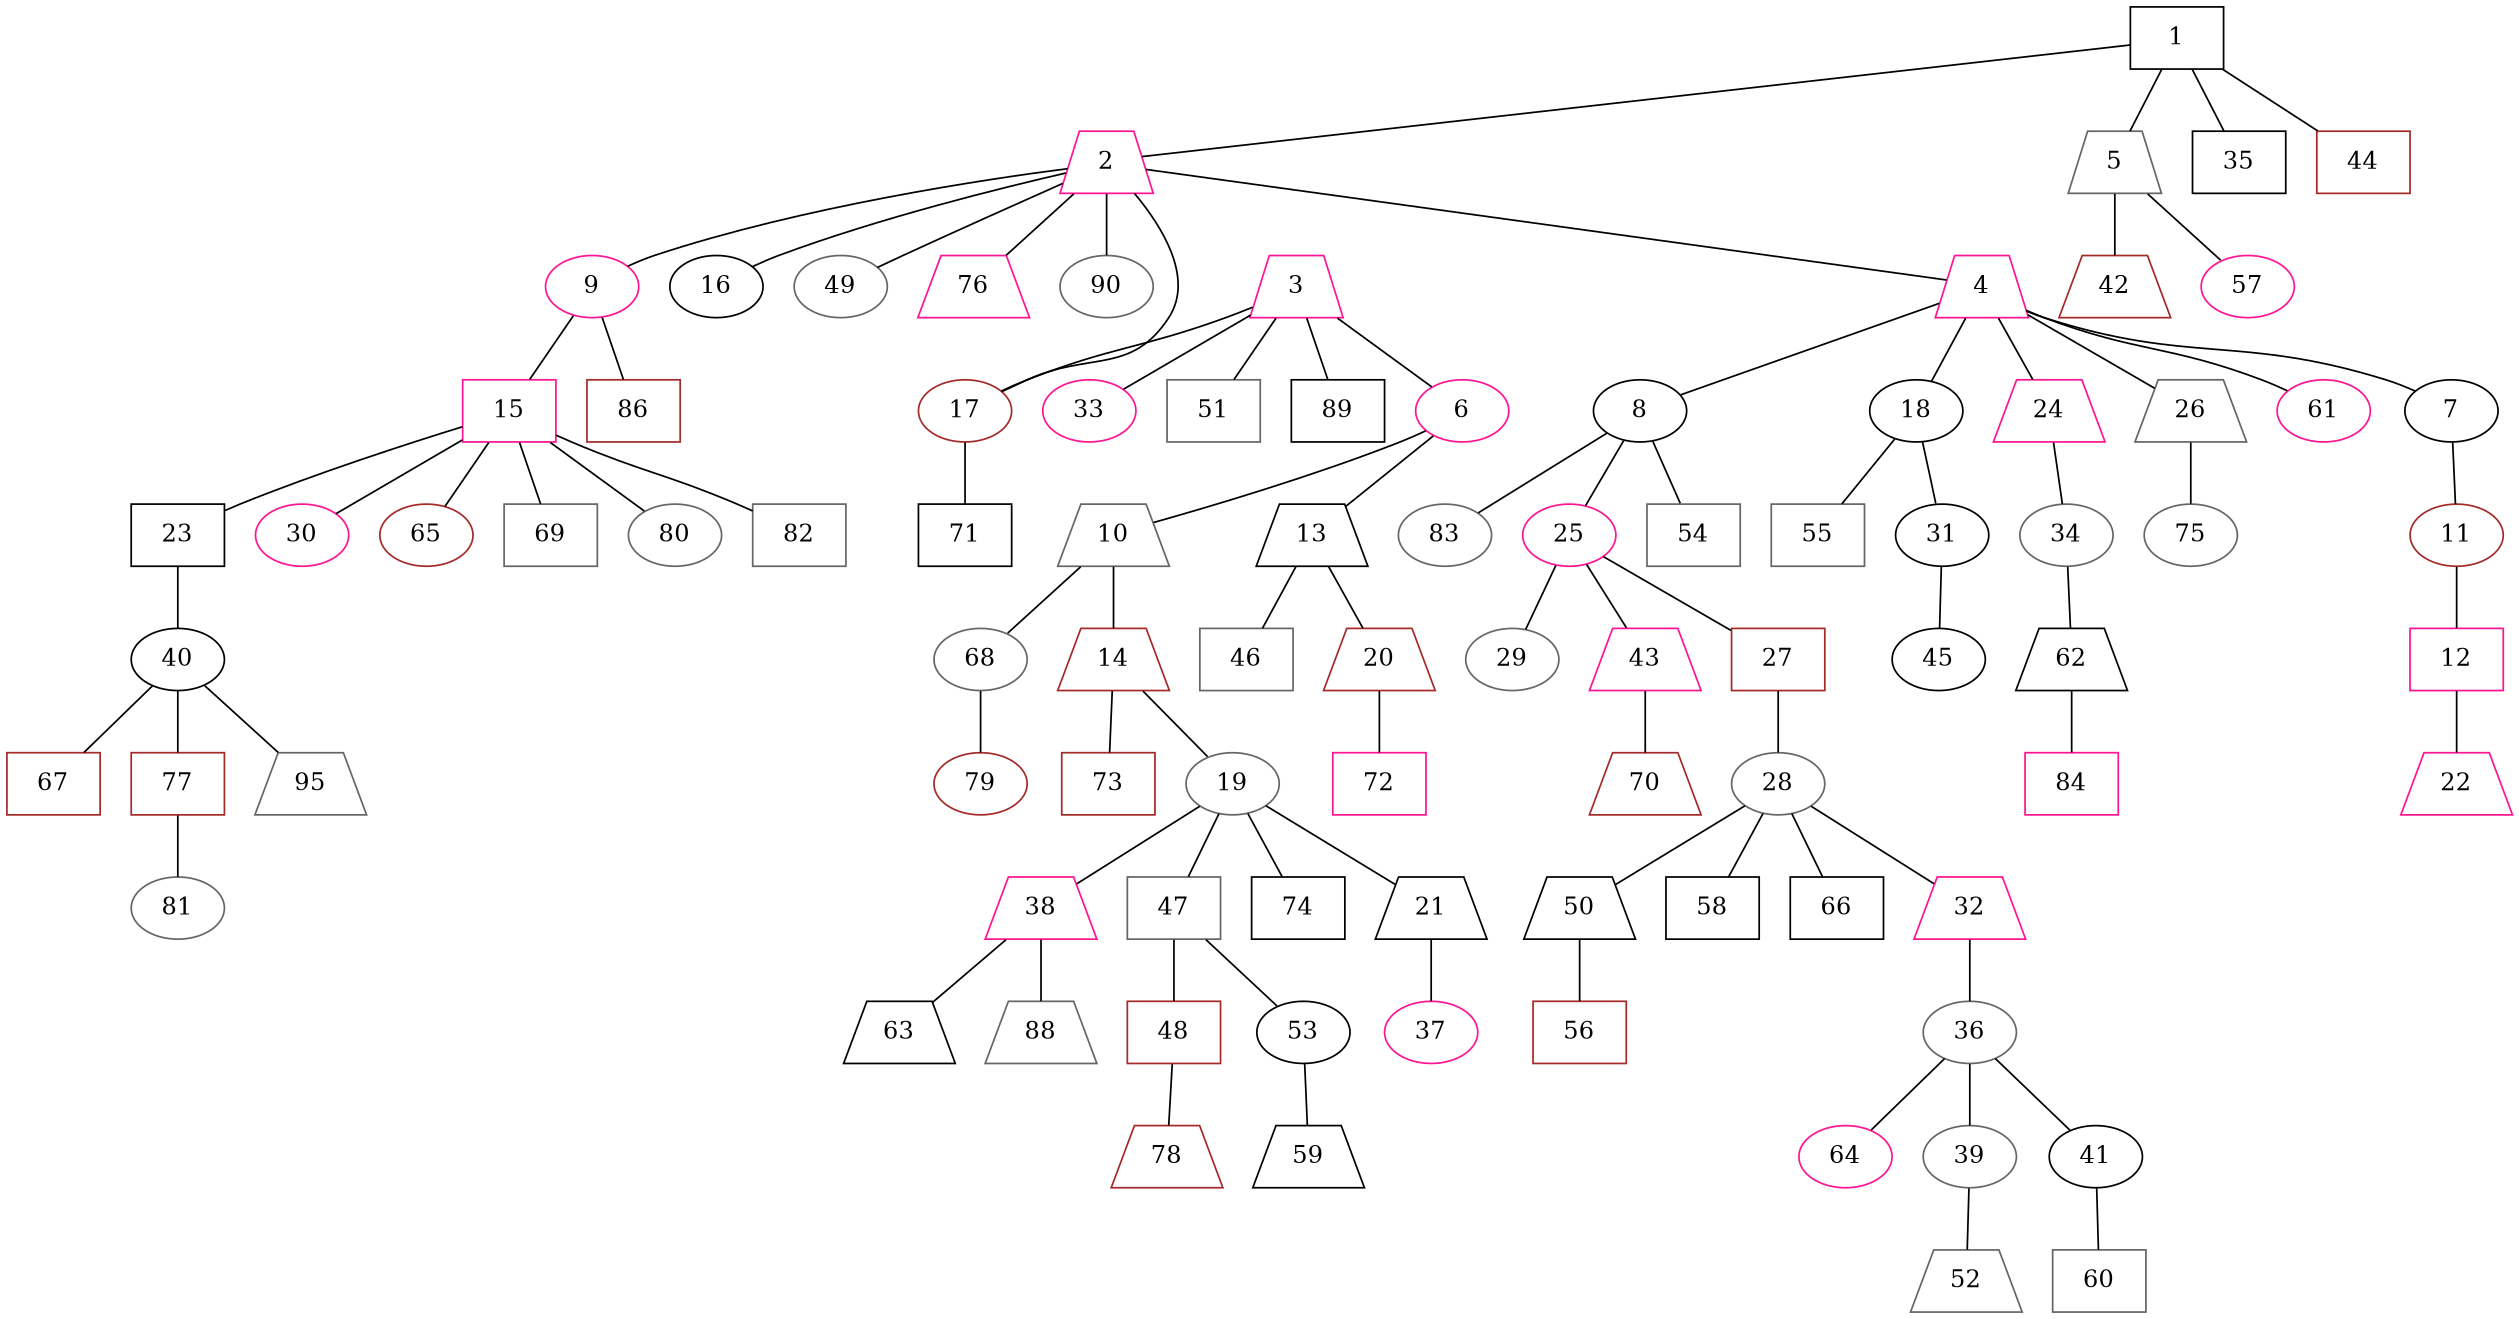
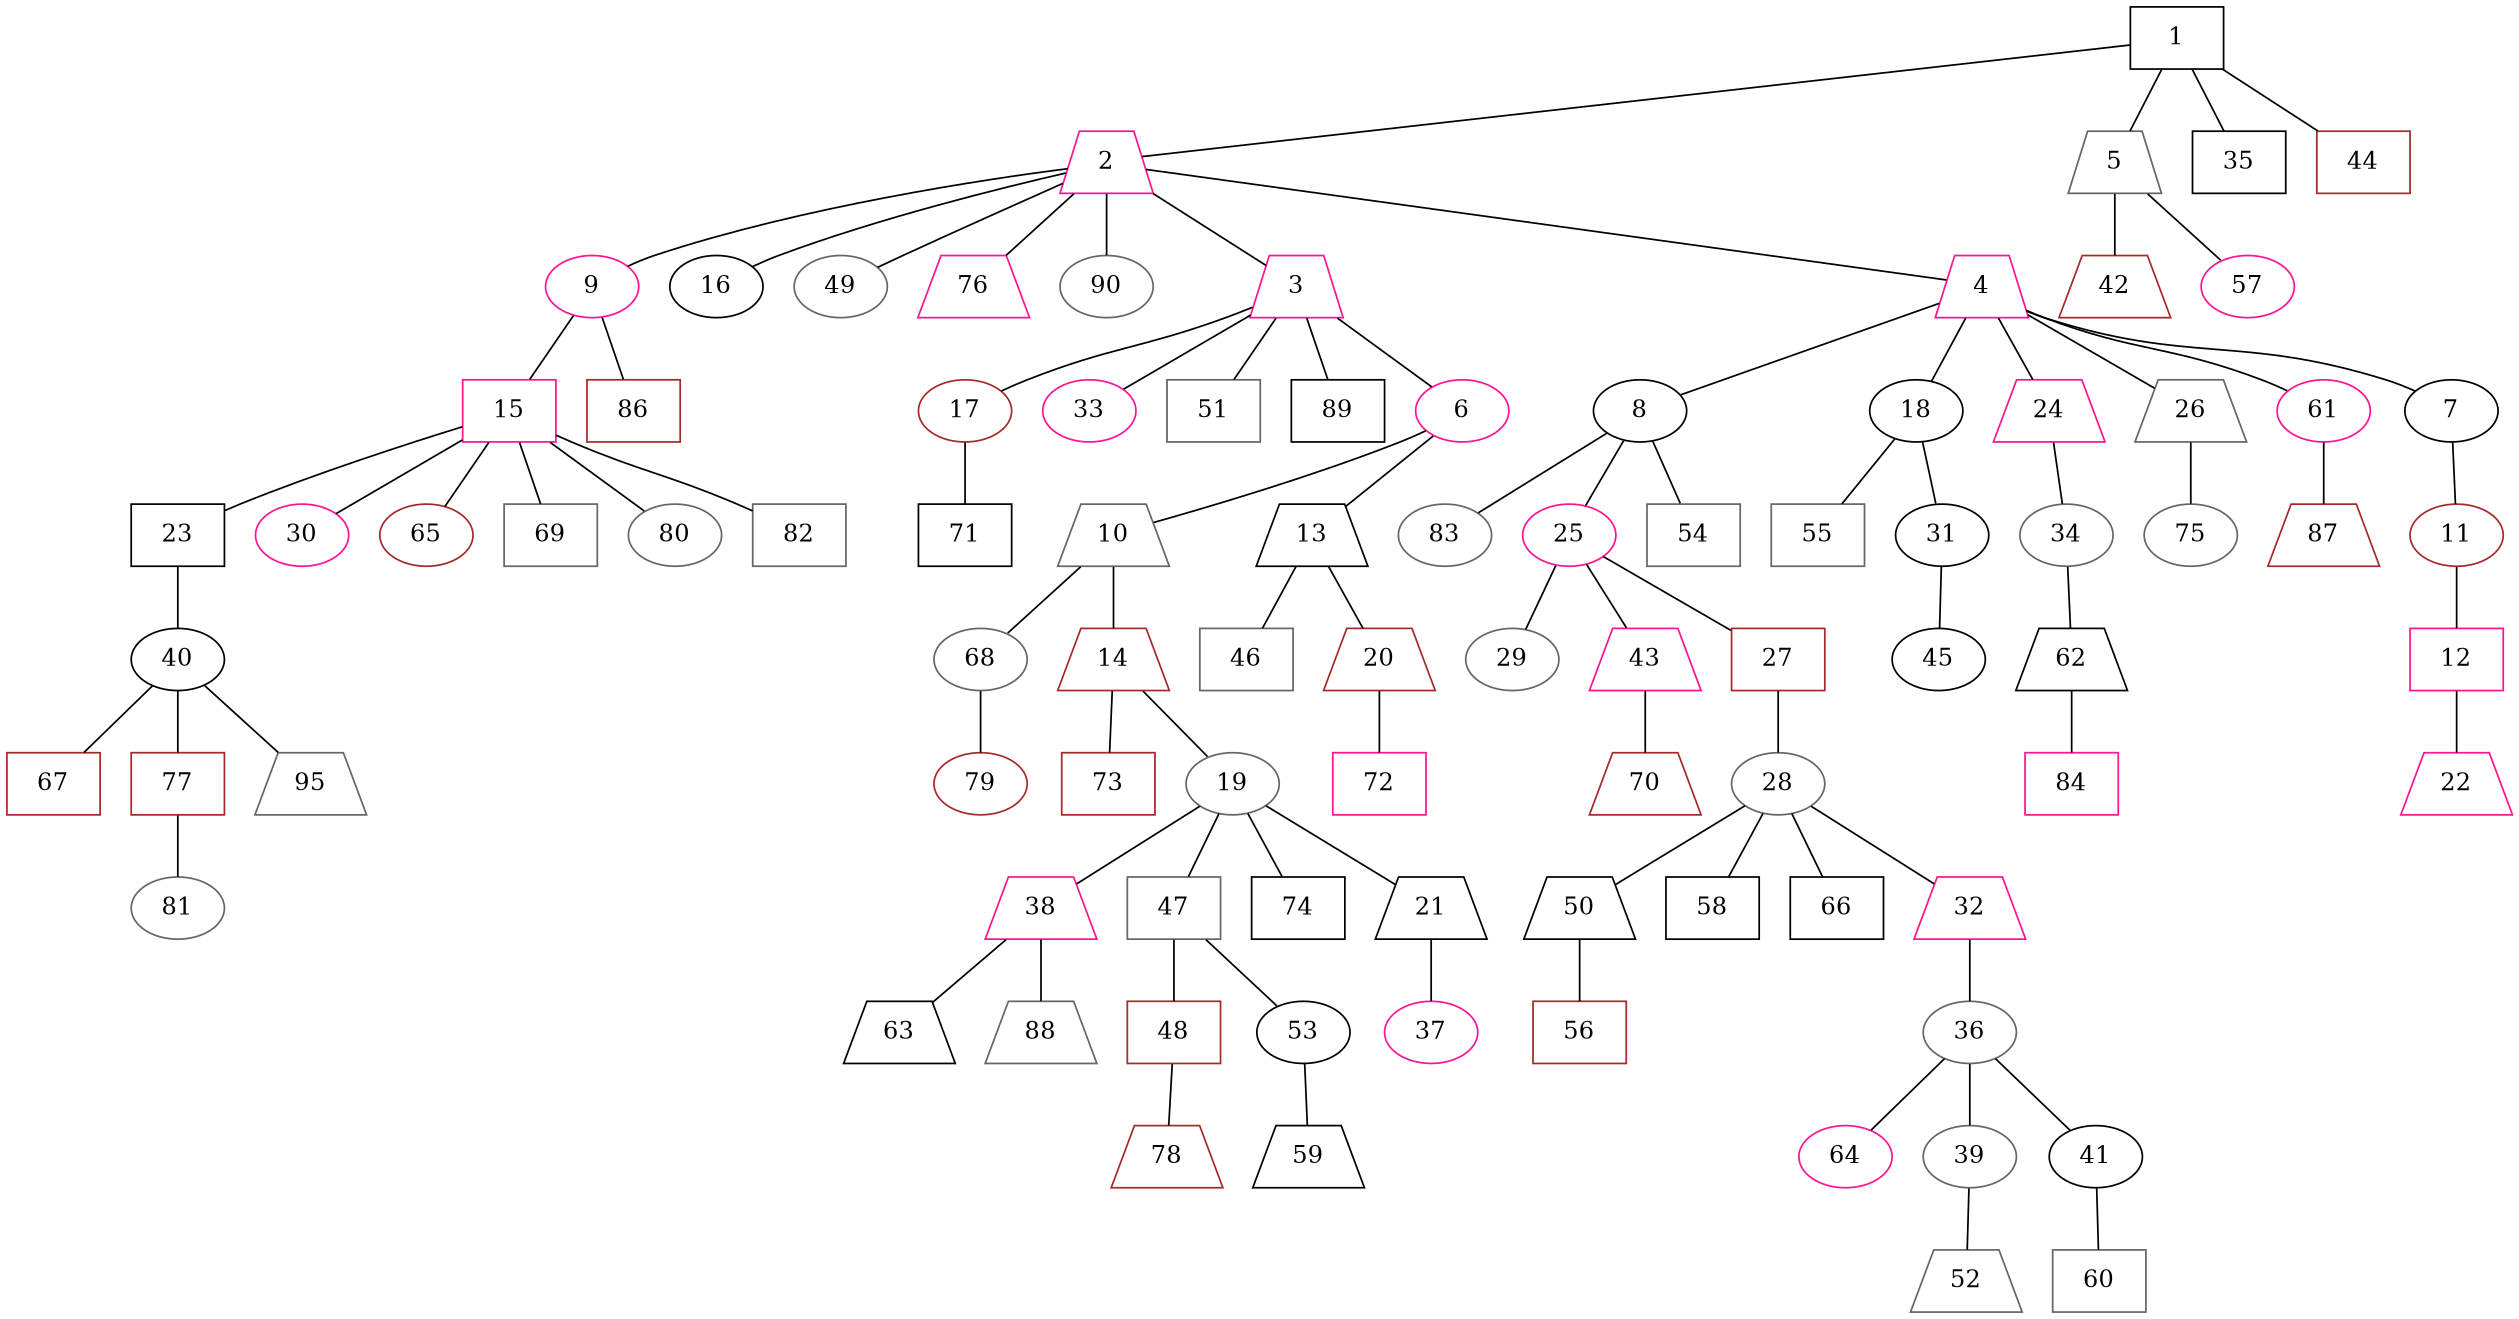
edge "2" -- "17": now "2" -- "3"
node "87": added
